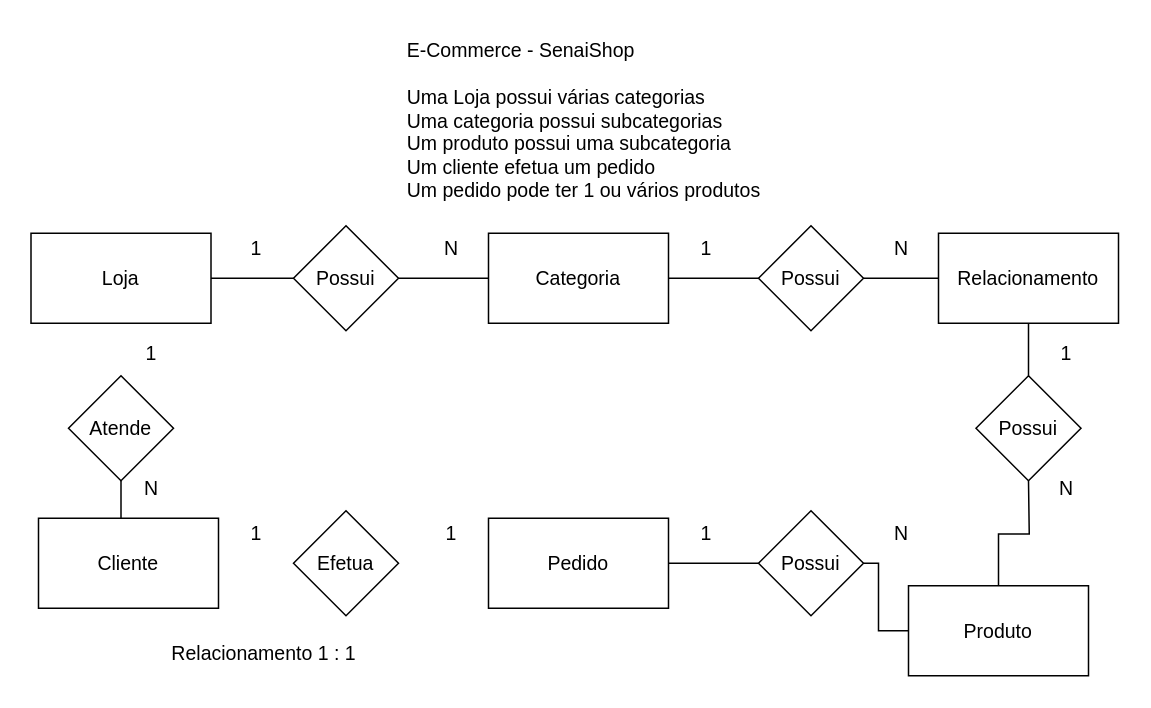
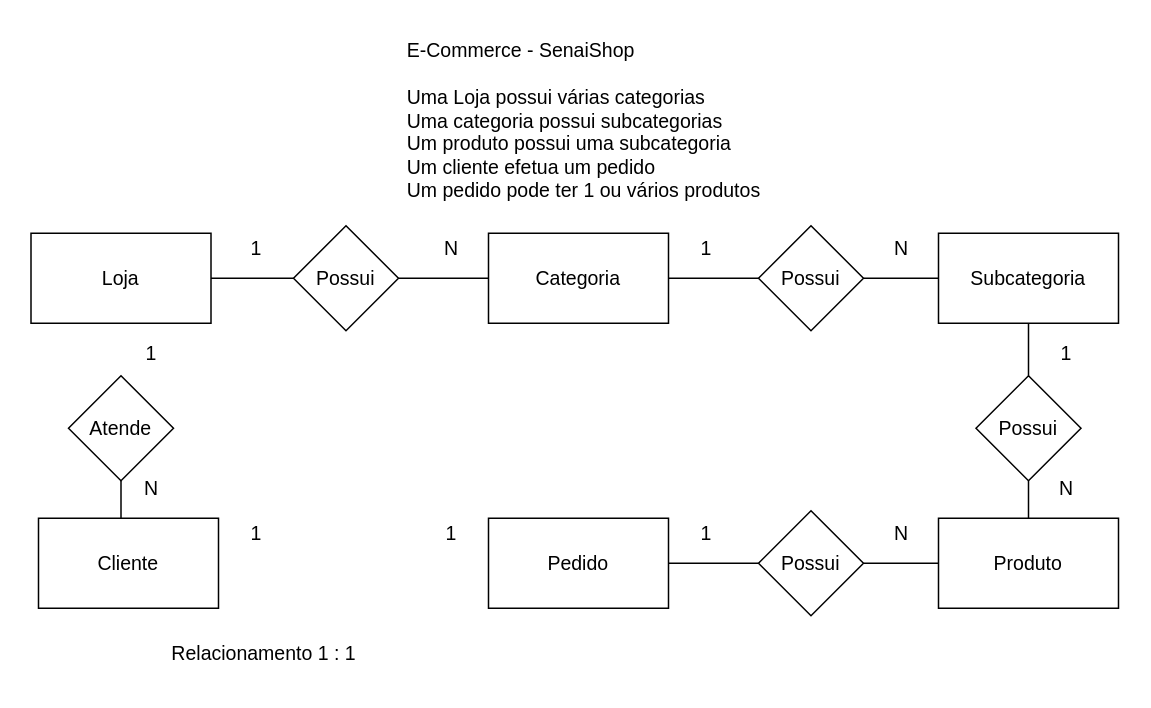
node "Relacionamento": label "Relacionamento" -> "Subcategoria"
node "Efetua": removed
node "Produto": moved (998, 631) -> (1028, 563)
